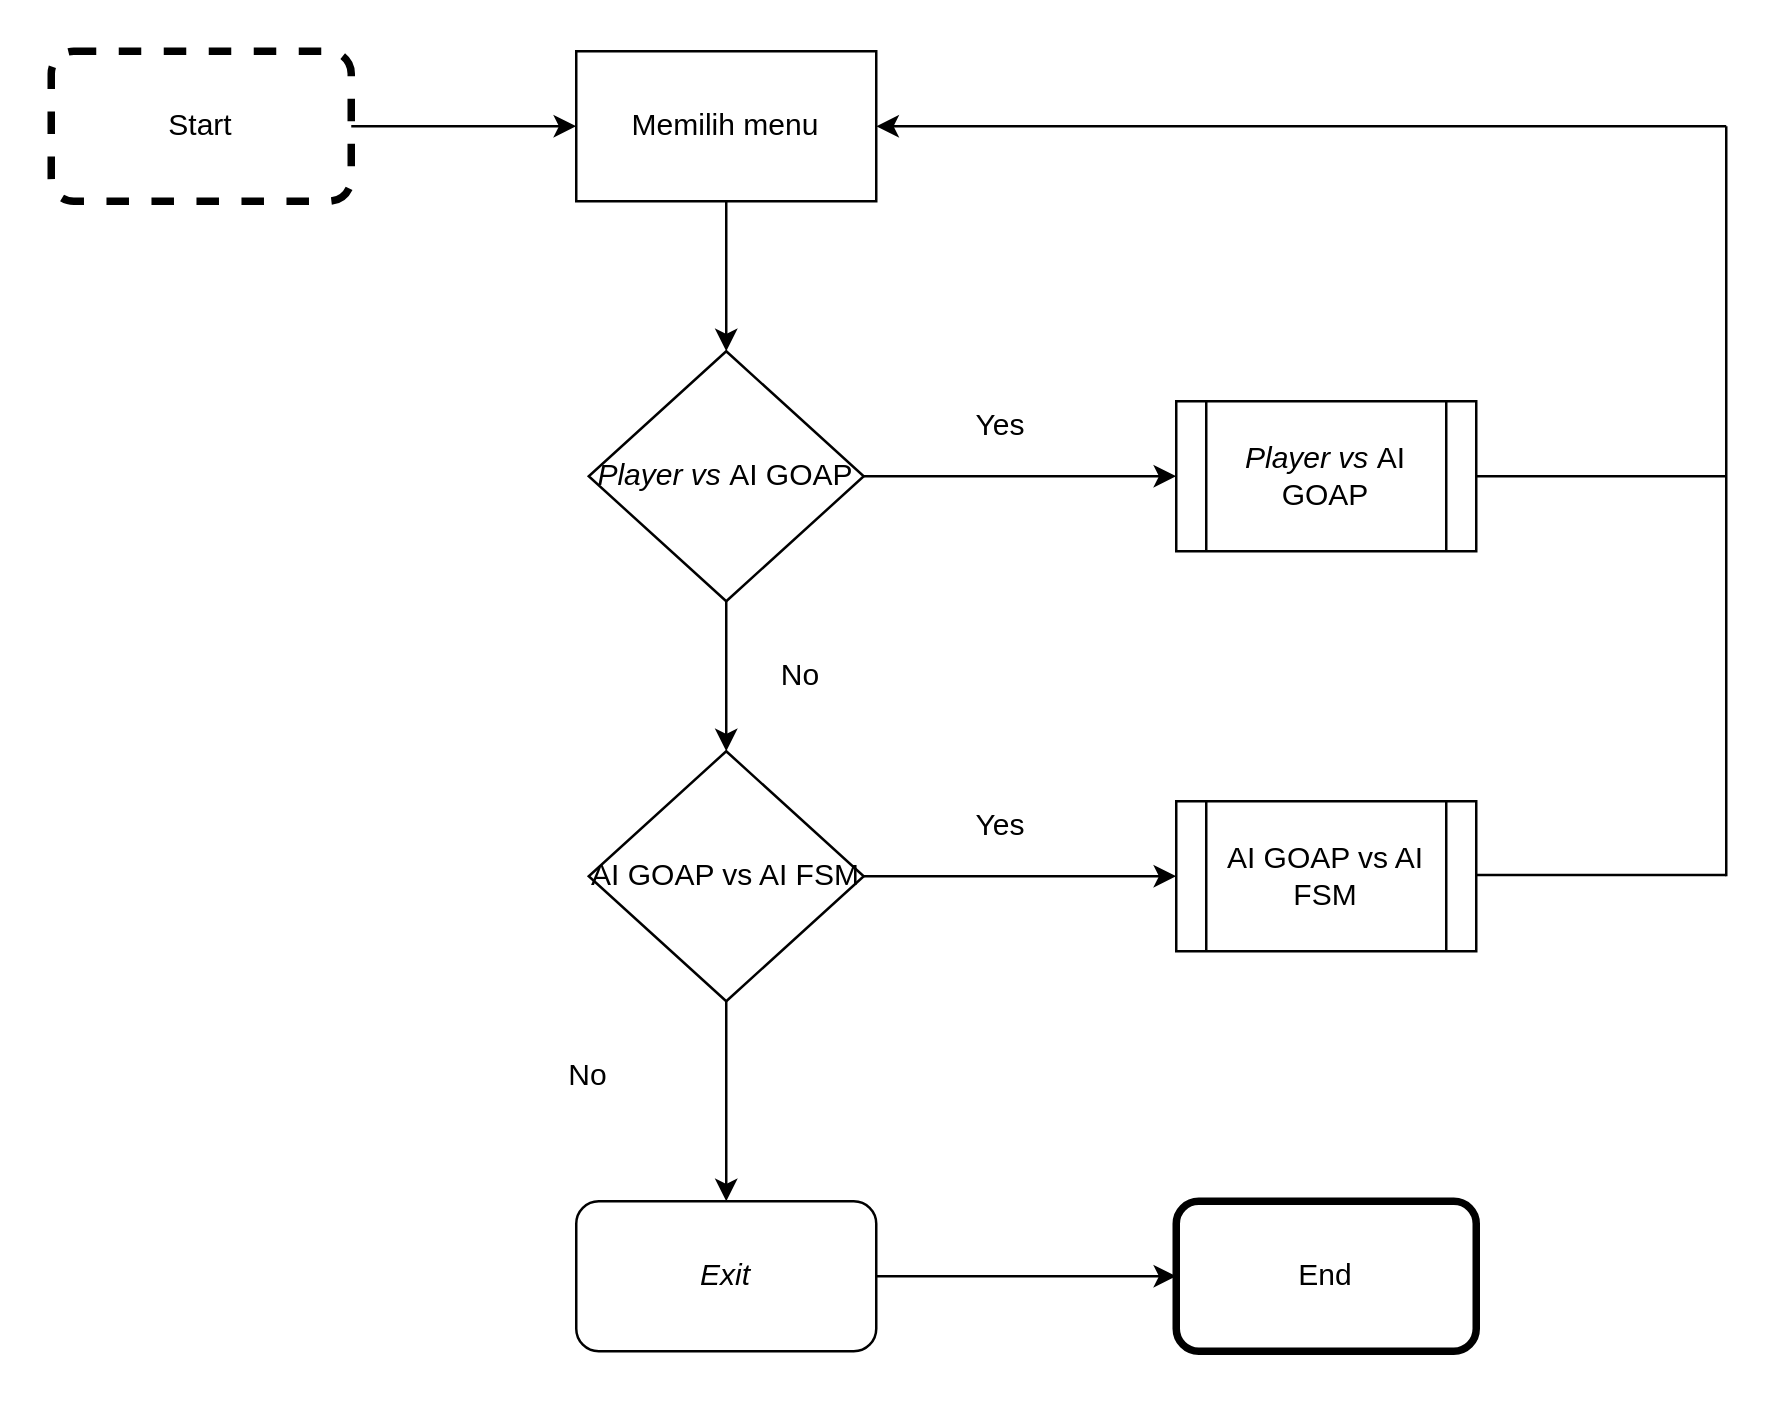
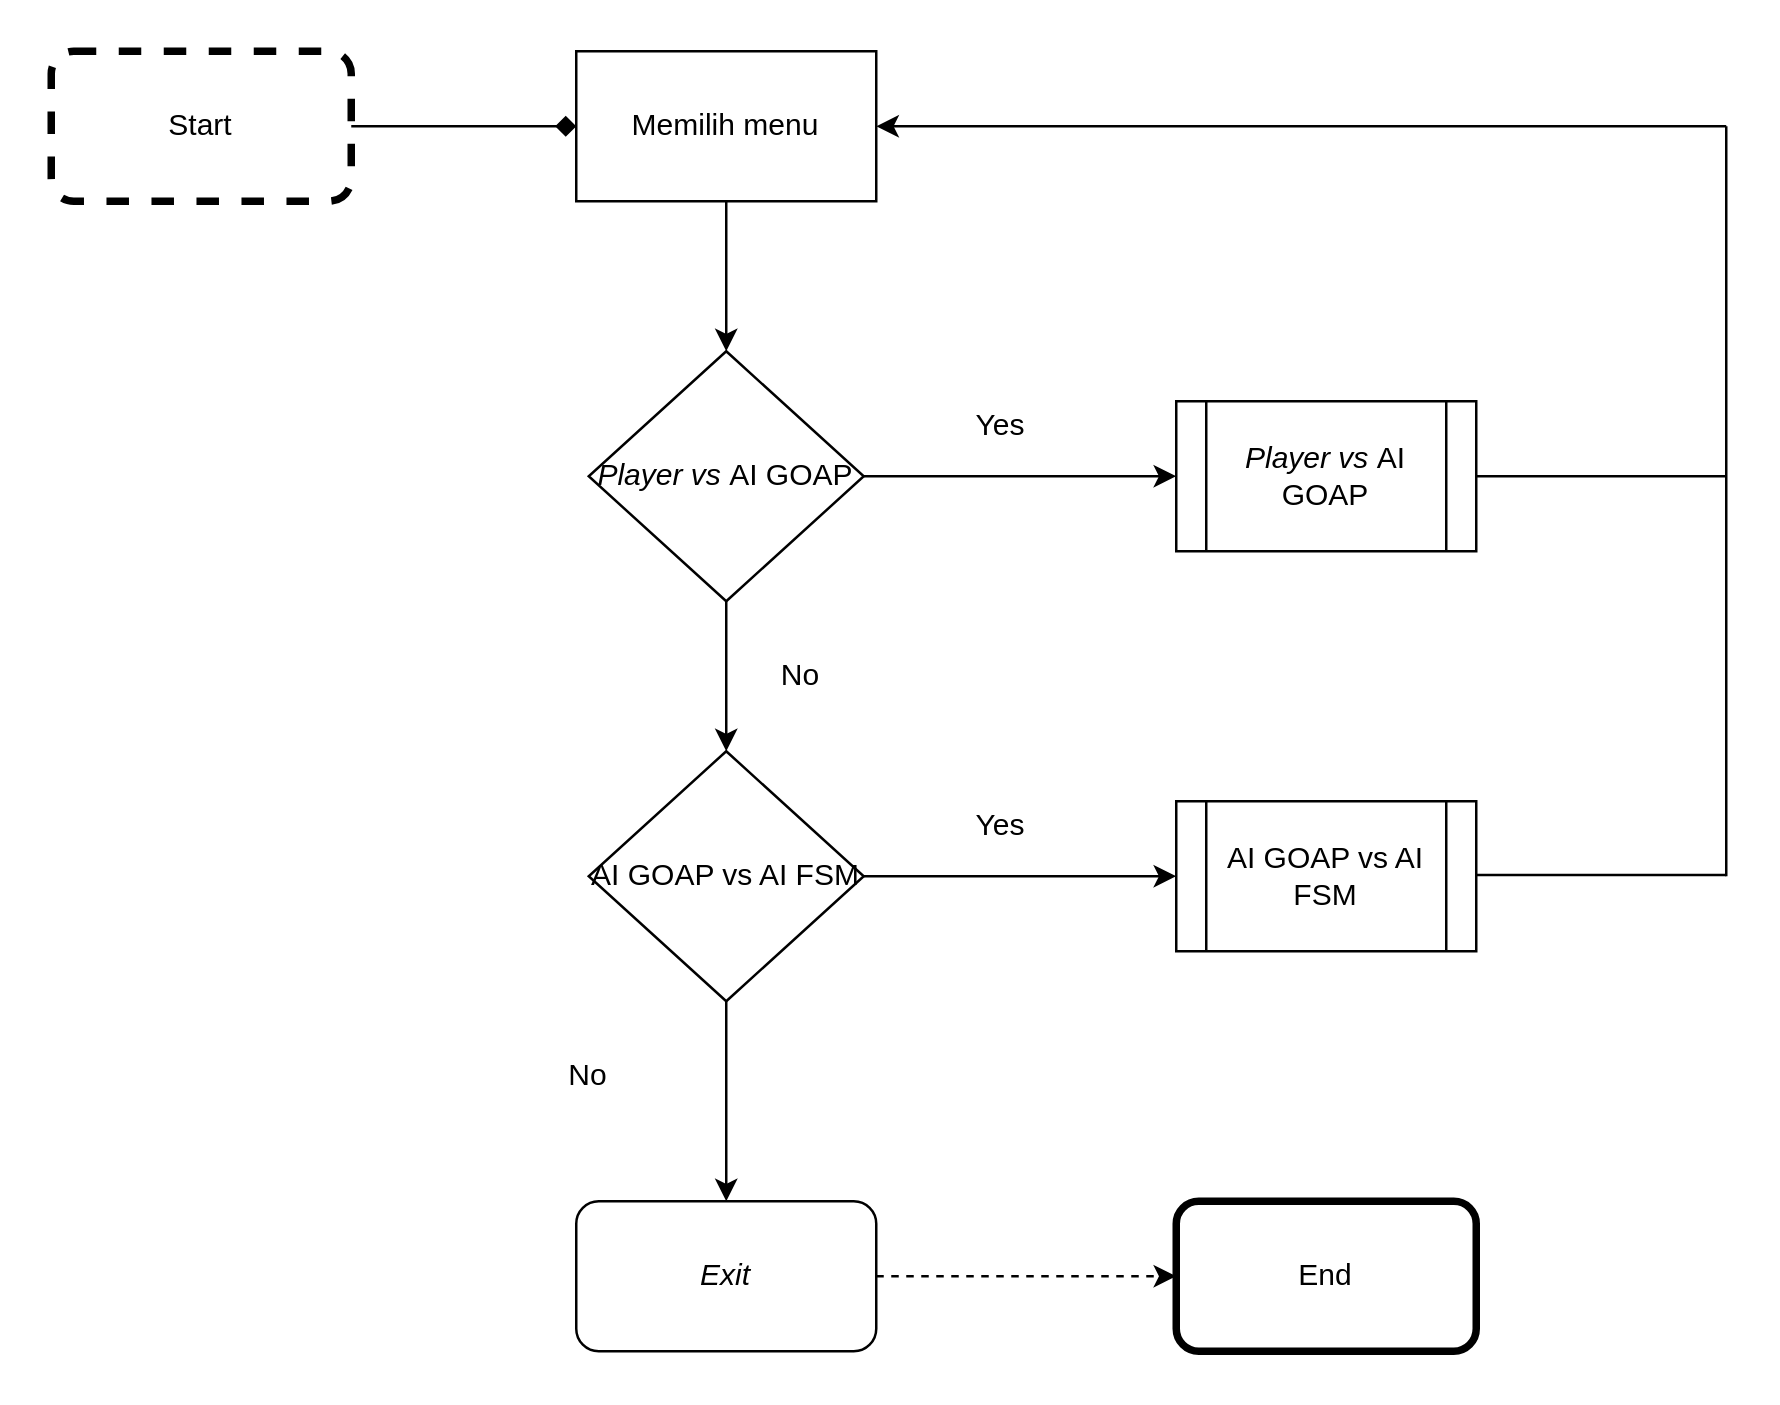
edge "Start" -> "Memilih menu": arrowhead classic -> diamond
edge "Exit" -> "End": style solid -> dashed
